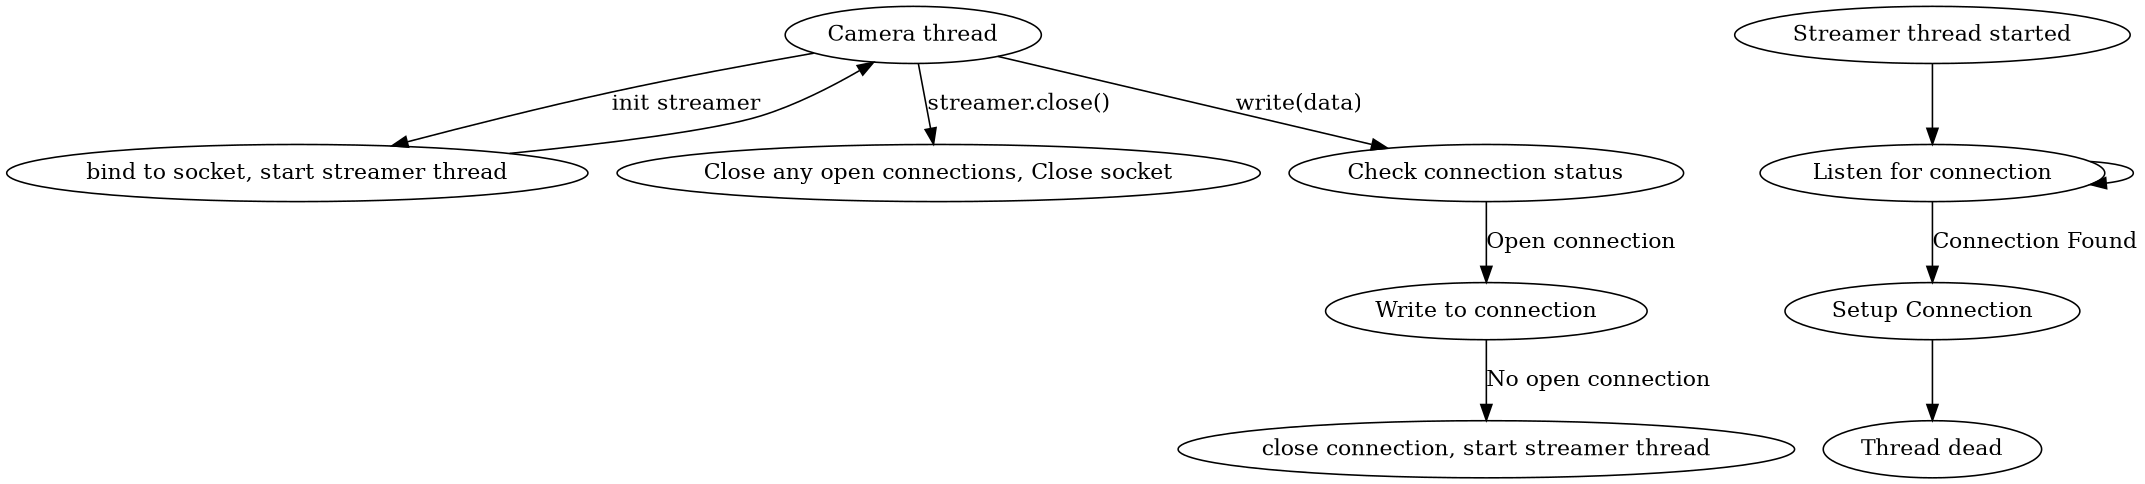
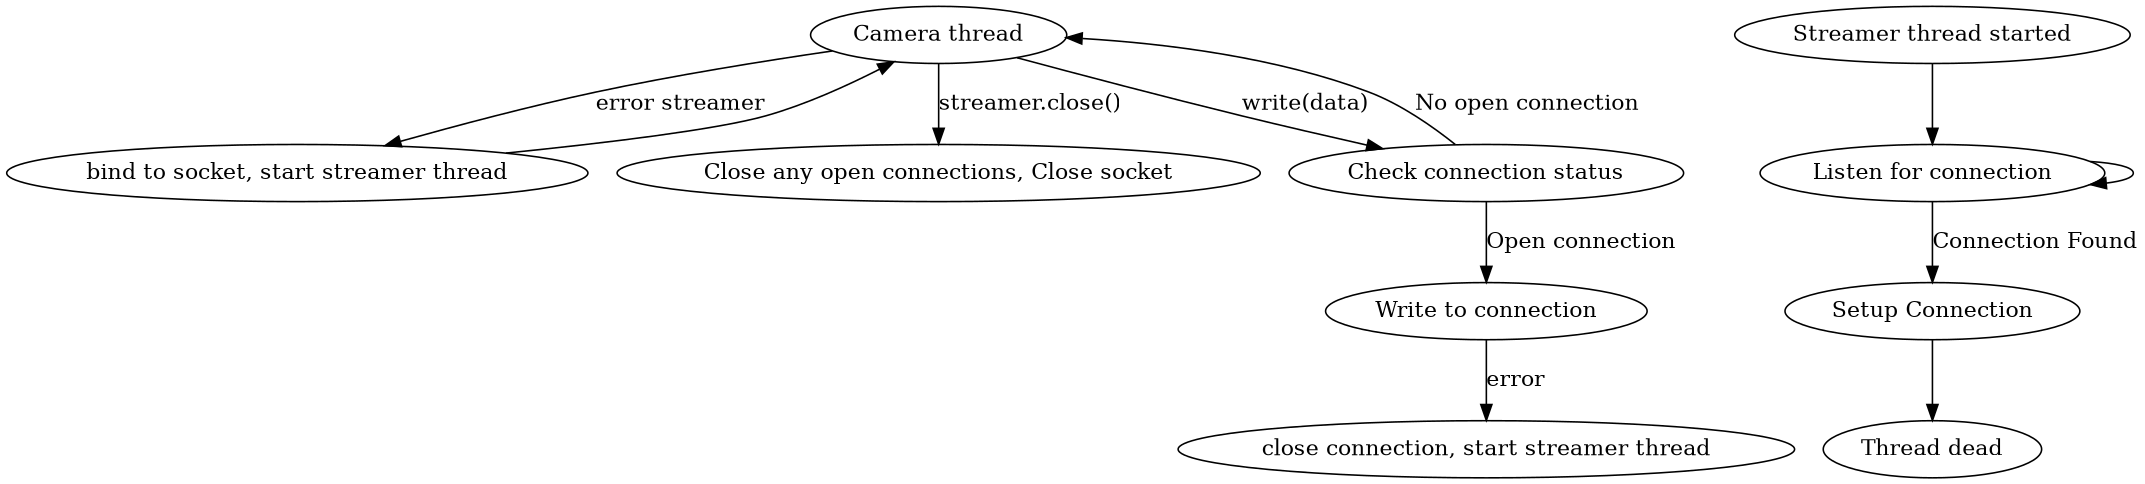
edge "Check connection status" -> "Camera thread": added, label "No open connection"
edge "Camera thread" -> "bind to socket, start streamer thread": label "init streamer" -> "error streamer"
edge "Write to connection" -> "close connection, start streamer thread": label "No open connection" -> "error"
